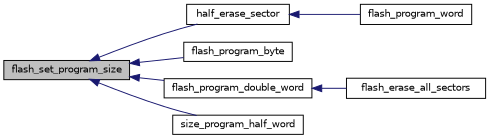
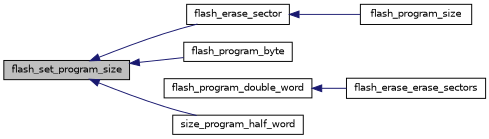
node "half_erase_sector": label "half_erase_sector" -> "flash_erase_sector"
node "flash_program_word": label "flash_program_word" -> "flash_program_size"
edge "flash_program_double_word" -> "flash_set_program_size": removed
node "flash_erase_all_sectors": label "flash_erase_all_sectors" -> "flash_erase_erase_sectors"
